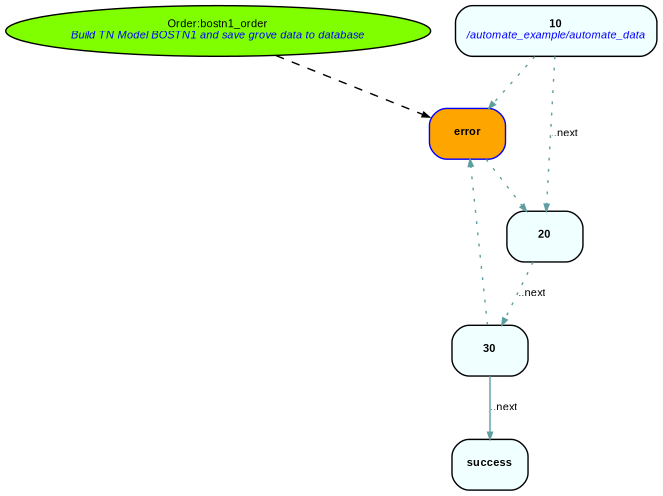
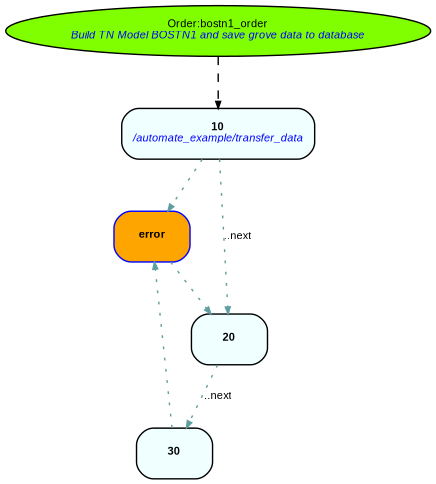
node "10": text "/automate_example/automate_data" -> "/automate_example/transfer_data"
edge "Order:bostn1_order" -> "error": now "Order:bostn1_order" -> "10"
node "success": removed
